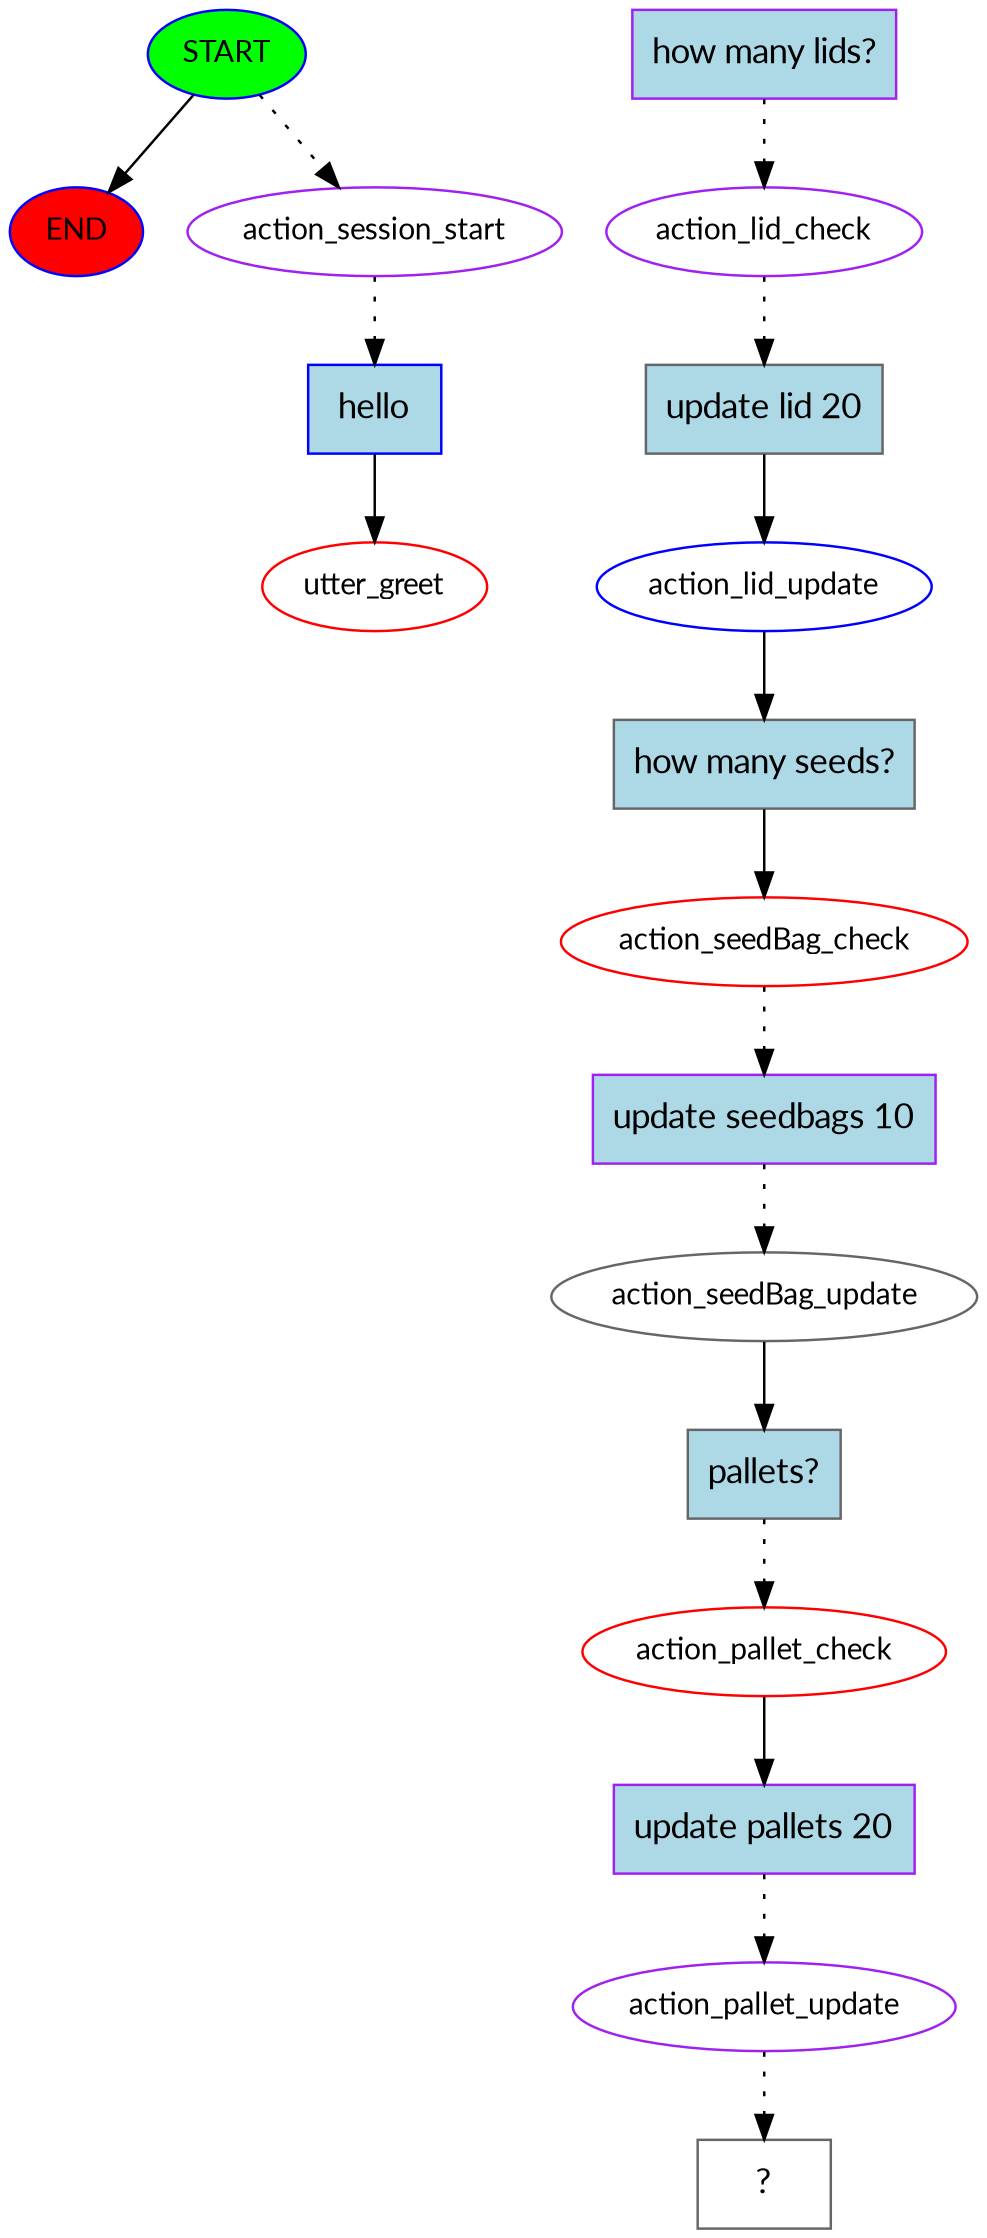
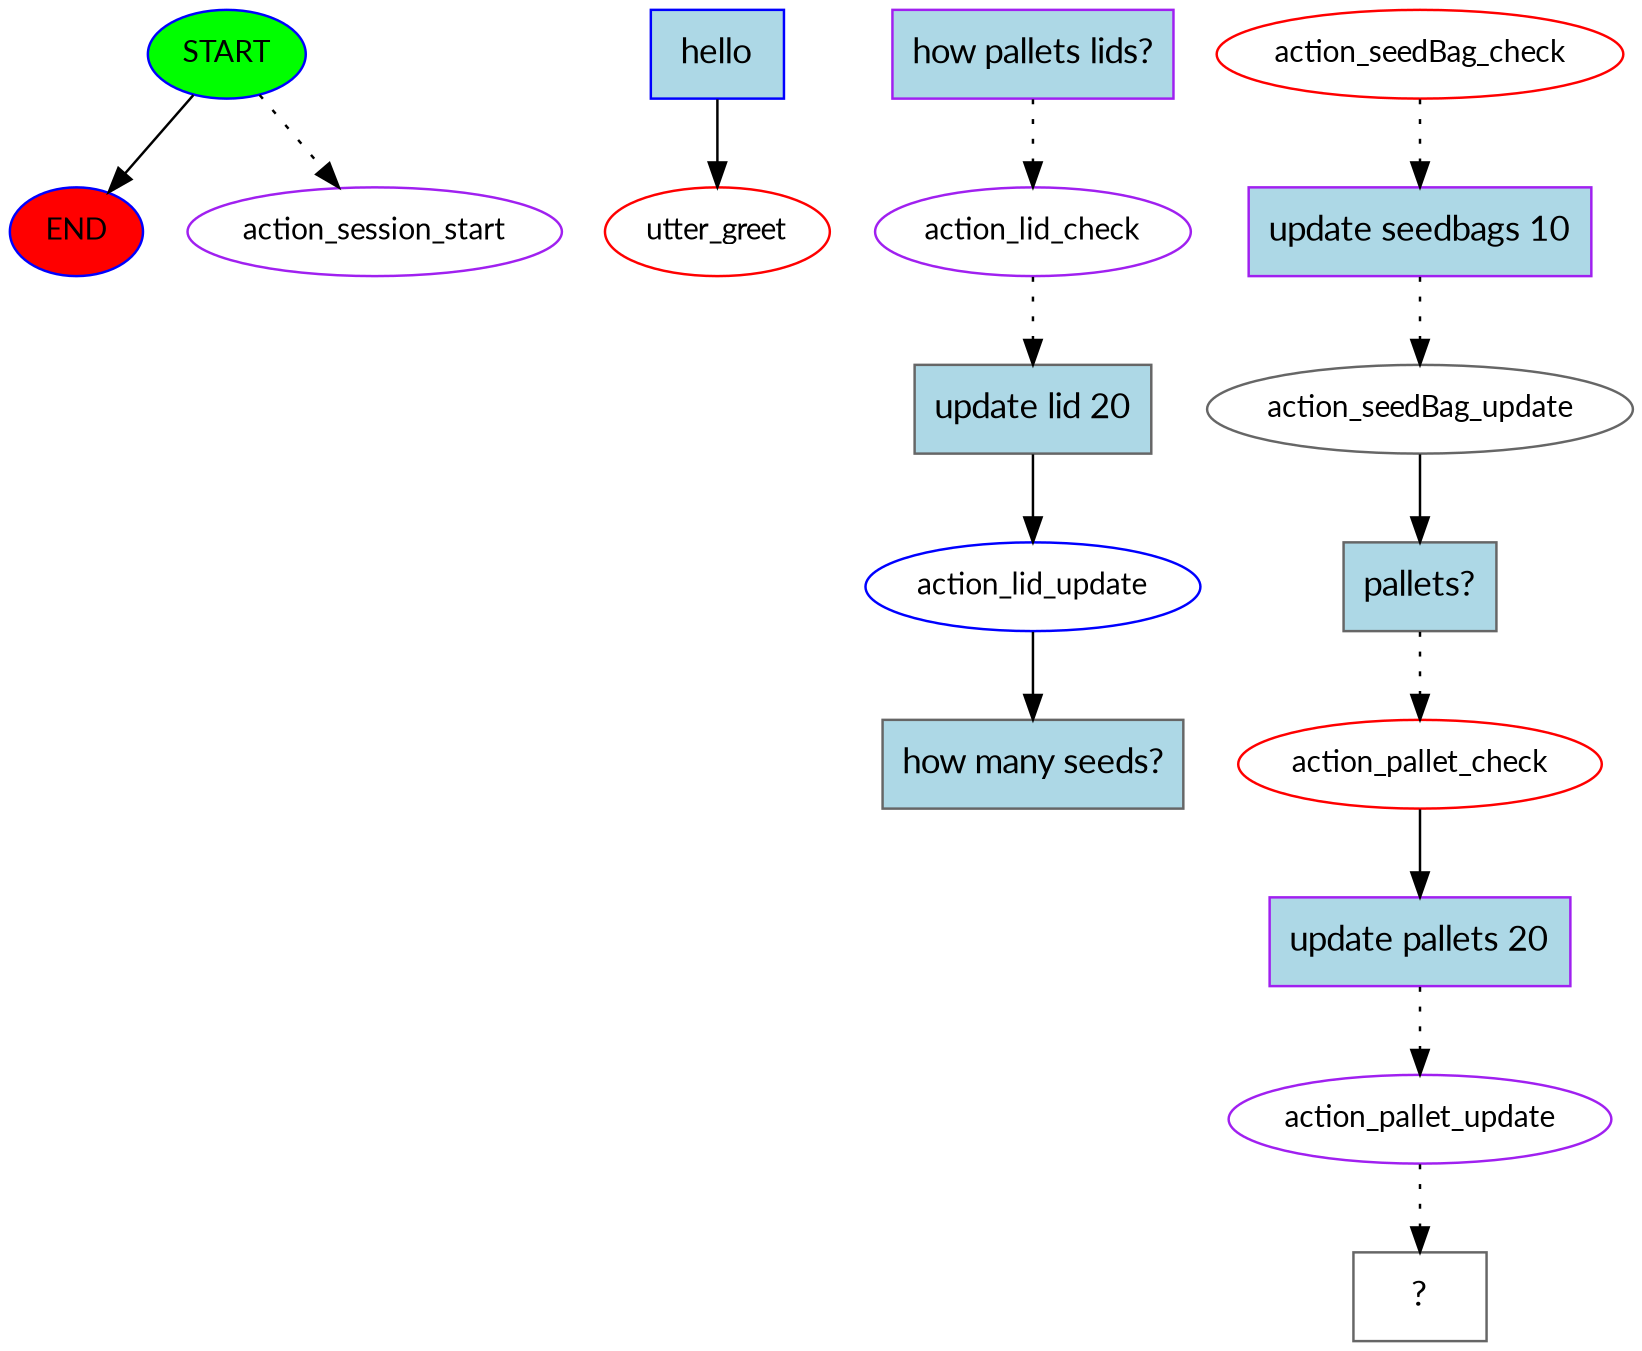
node "how many lids?": label "how many lids?" -> "how pallets lids?"
edge "action_session_start" -> "hello": removed
edge "how many seeds?" -> "action_seedBag_check": removed
